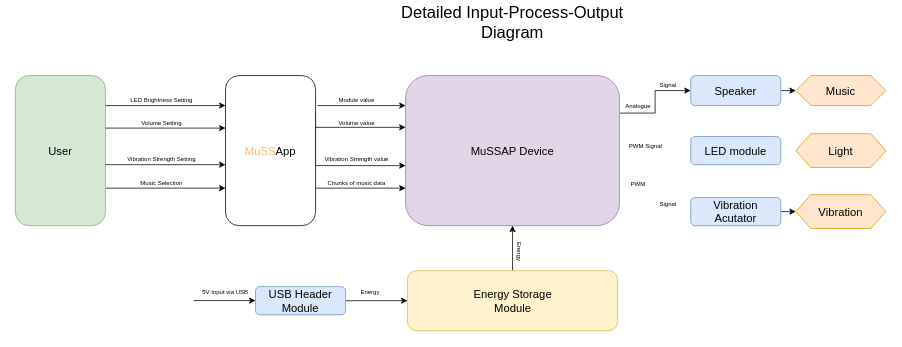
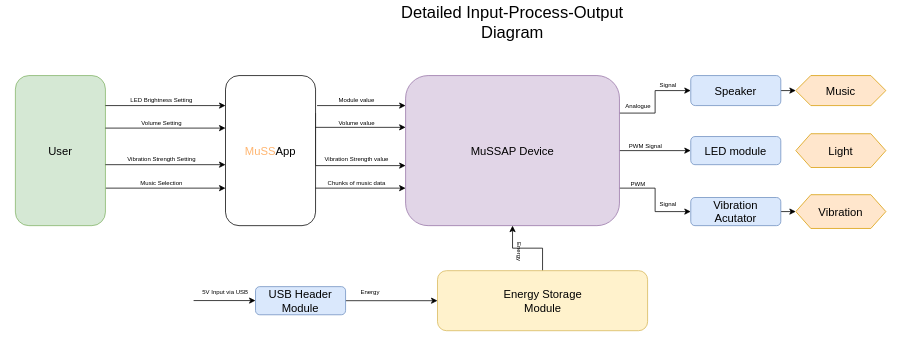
edge "MuSSAP Device" -> "LED module": added
edge "MuSSAP Device" -> "Vibration Acutator": added
node "Energy Storage Module": moved (512, 300) -> (542, 300)
